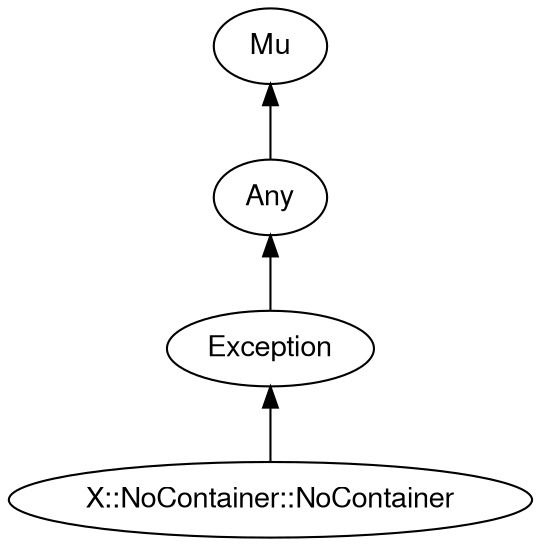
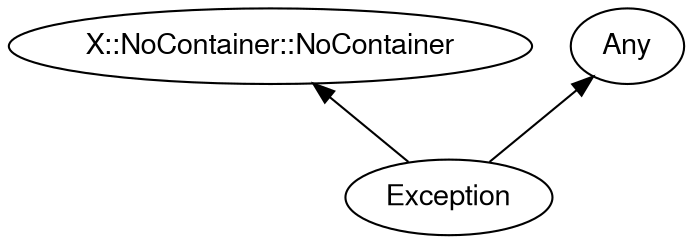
node "Mu": removed
edge "X::NoContainer::NoContainer" -> "Exception": reversed
